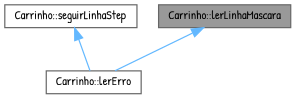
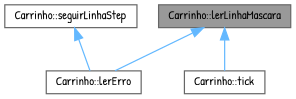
node "Carrinho::tick": added
